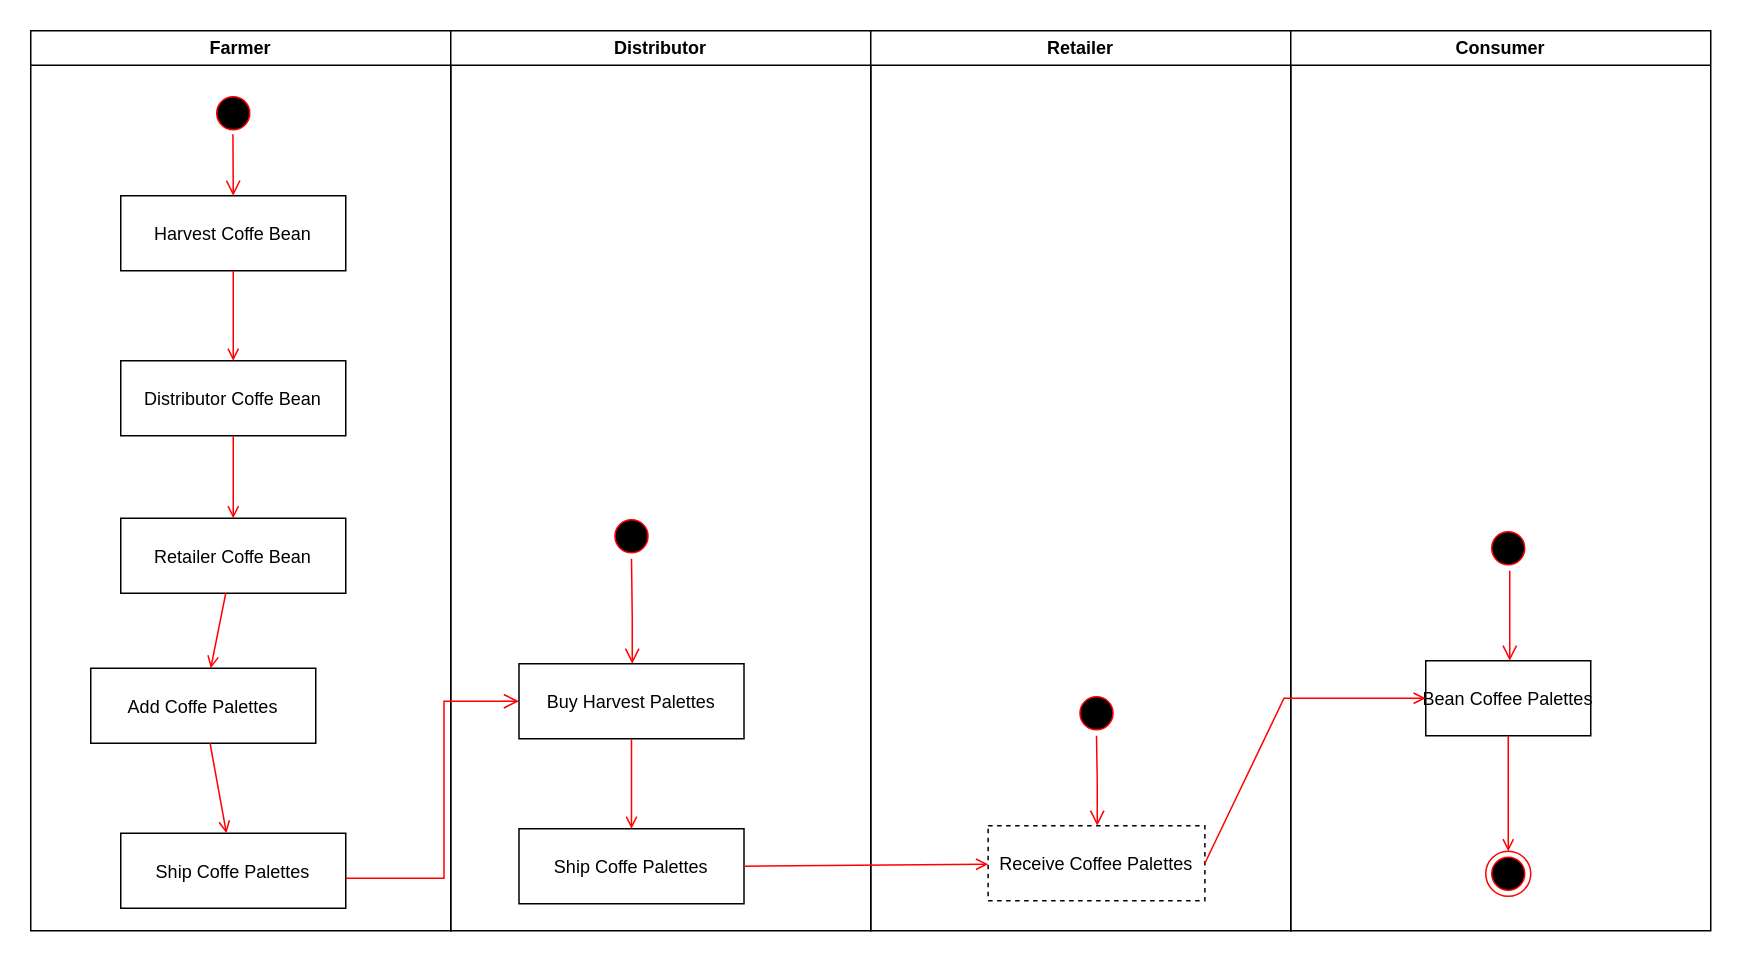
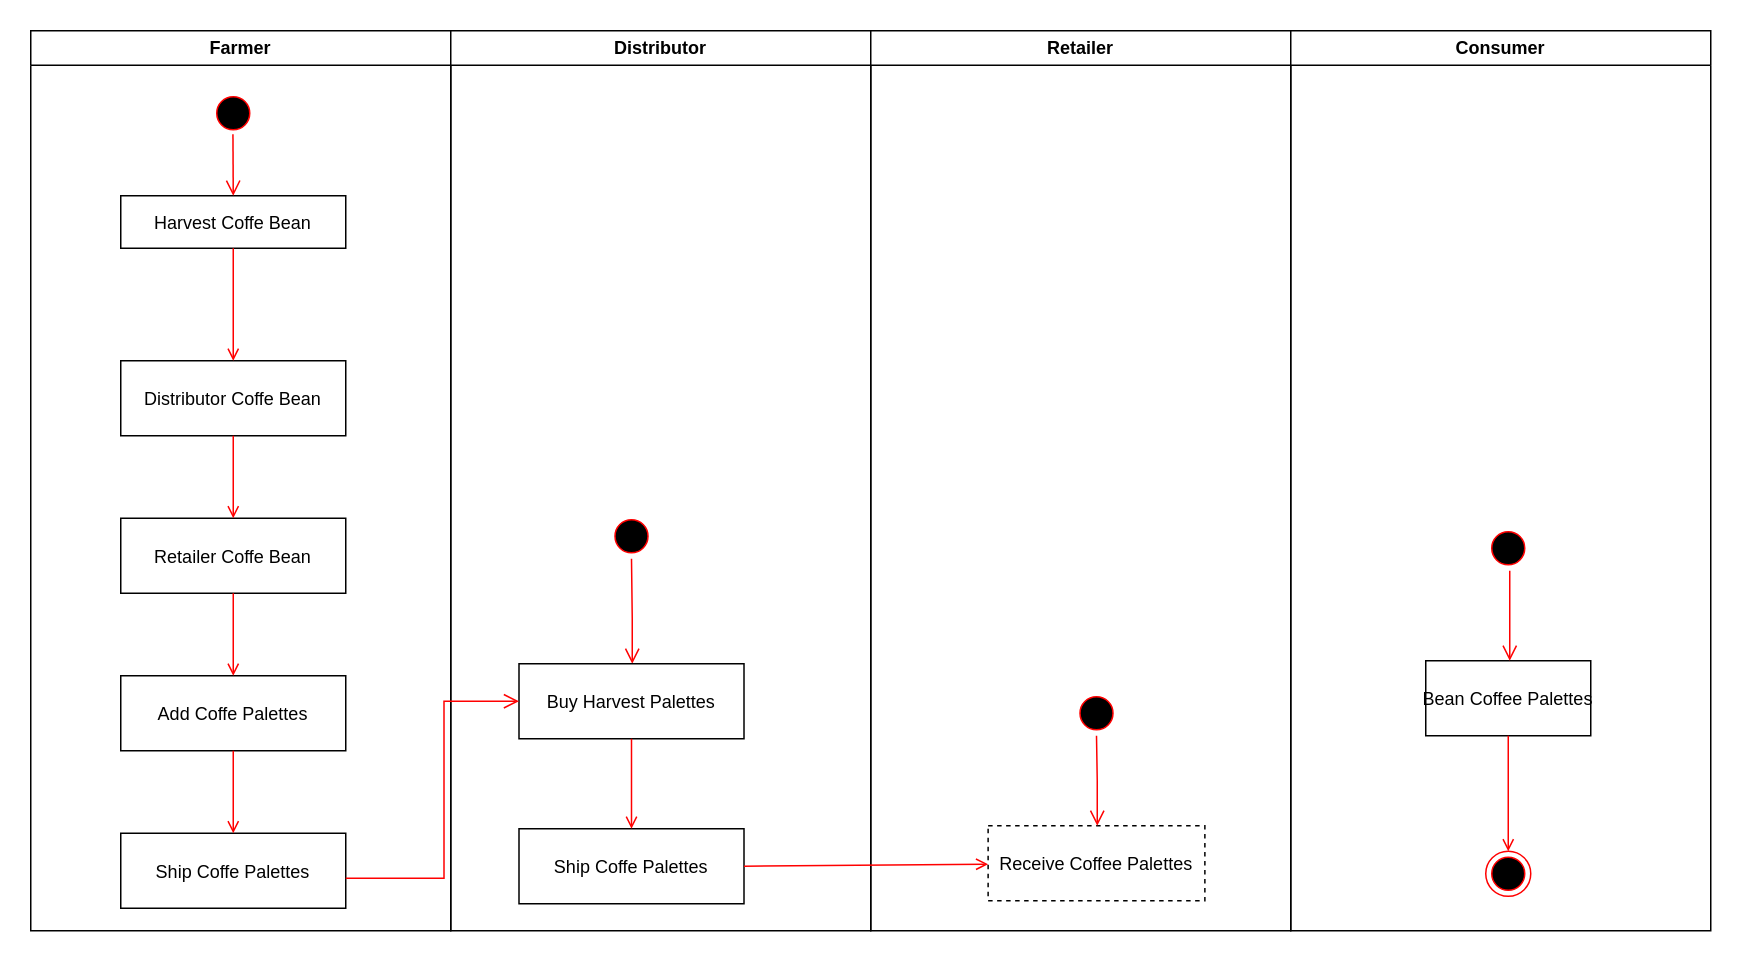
node "Harvest Coffe Bean": size 225x75 -> 225x53
node "Add Coffe Palettes": moved (203, 706) -> (233, 713)
edge "Receive Coffee Palettes" -> "Bean Coffee Palettes": removed
